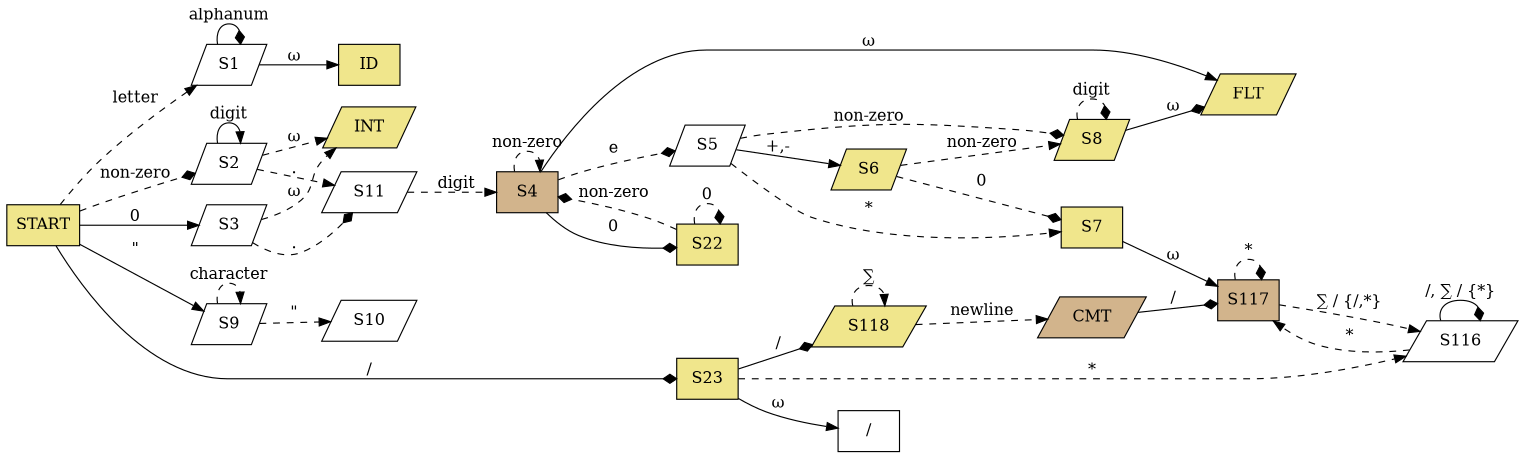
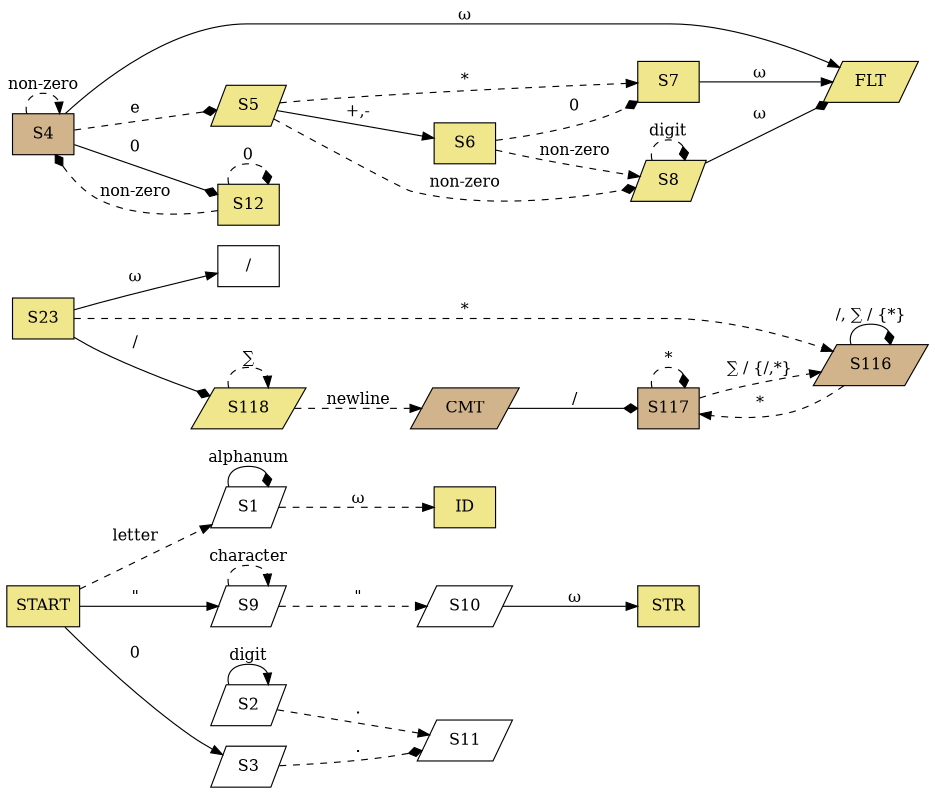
edge "S1" -> "ID": style solid -> dashed
node "INT": removed
node "S5": fillcolor white -> khaki
node "S6": shape parallelogram -> box
edge "S11" -> "S4": removed, label "digit"
edge "START" -> "S2": removed, label "non-zero"
node "S22": label "S22" -> "S12"
edge "S7" -> "S117": now "S7" -> "FLT"
node "S116": fillcolor white -> tan
edge "START" -> "S23": removed, label "/"
node "STR": added
